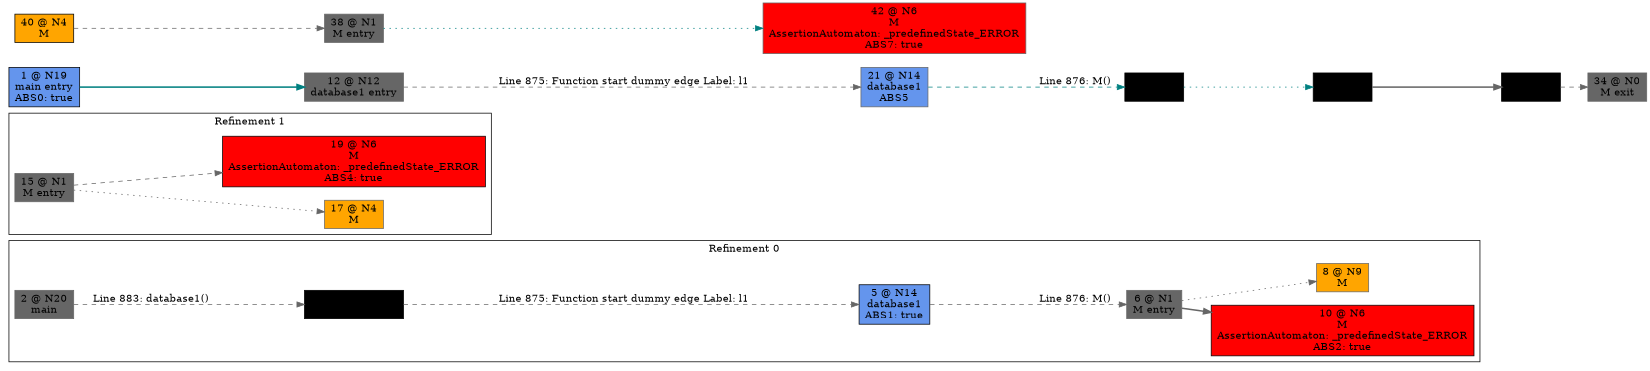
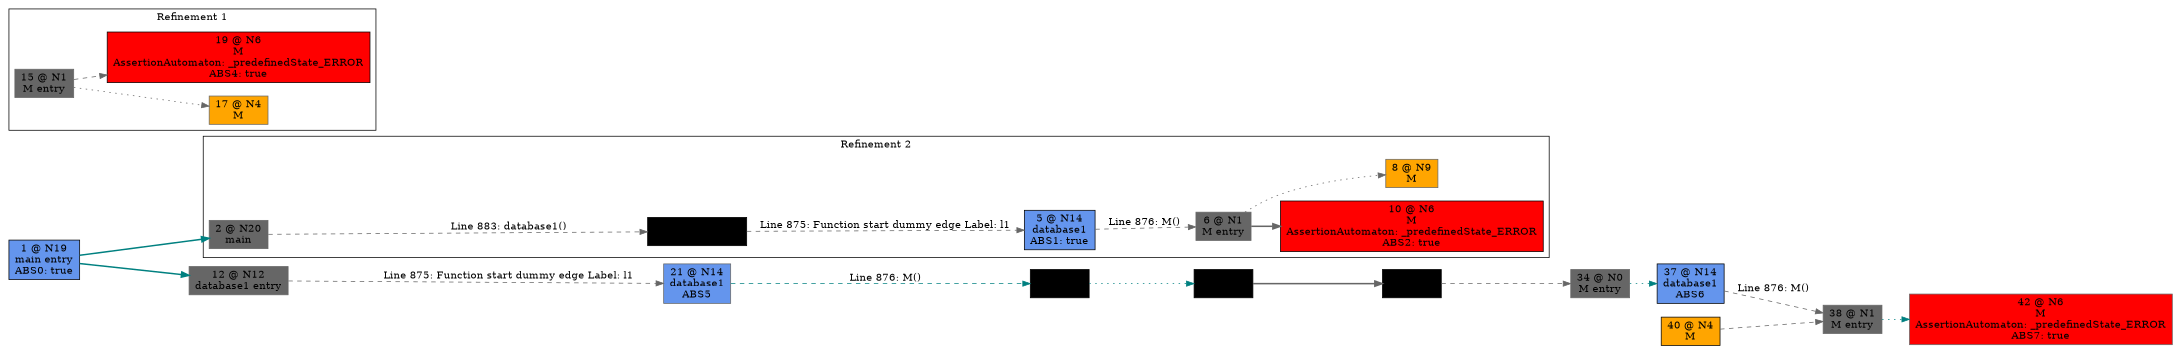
node "34 @ N0 M exit": label "34 @ N0 M exit" -> "34 @ N0 M entry"
edge "1 @ N19 main entry ABS0: true" -> "2 @ N20 main": added
cluster "Refinement 0": label "Refinement 0" -> "Refinement 2"
node "37 @ N14 database1 ABS6": added
